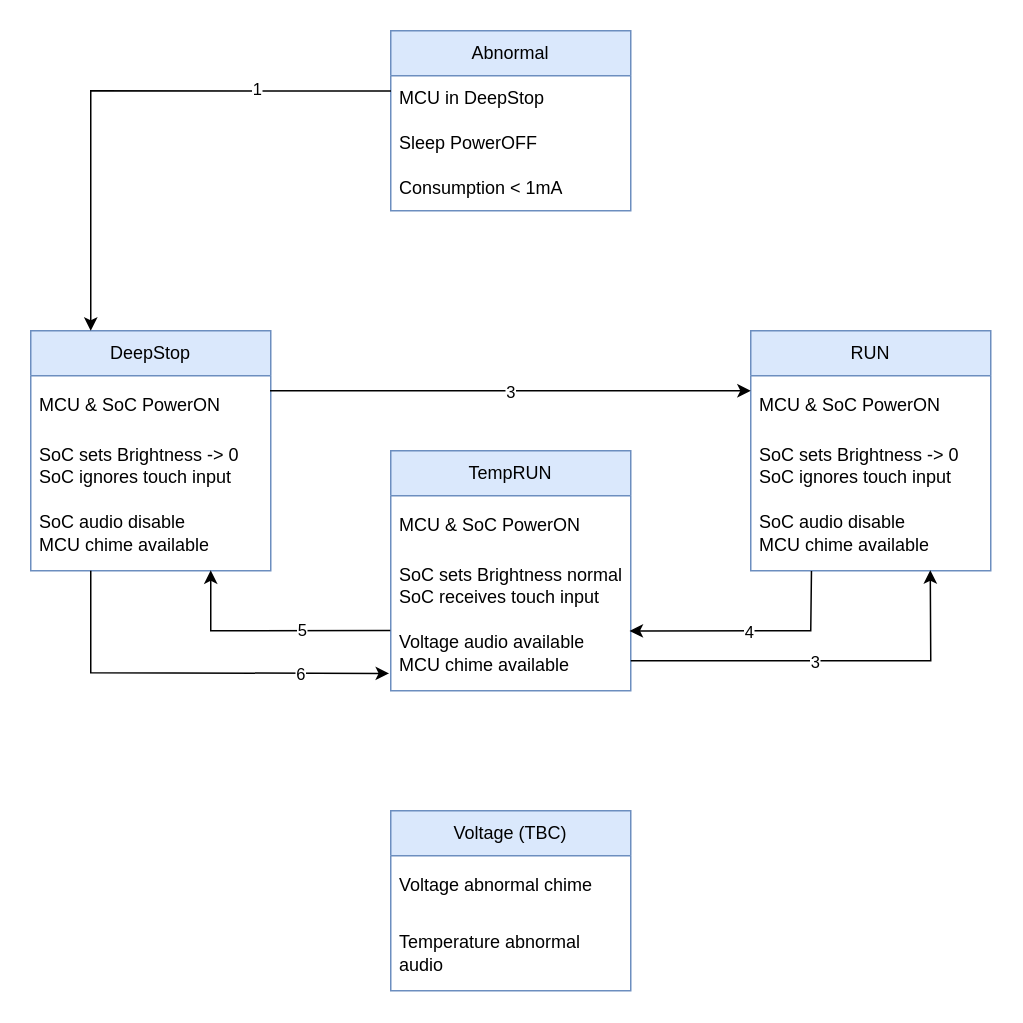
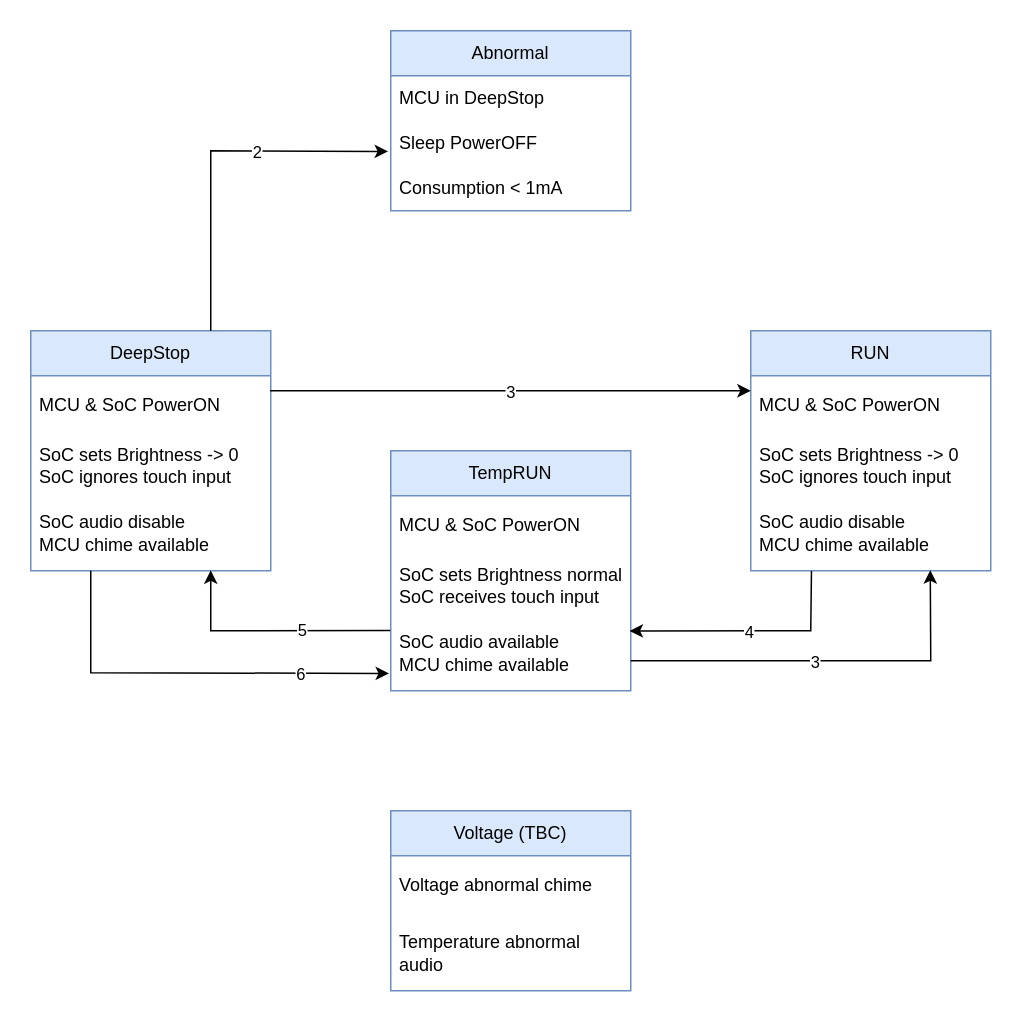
edge "MCU in DeepStop" -> "DeepStop": removed, label "1"
edge "DeepStop" -> "Sleep PowerOFF": added, label "2"
node "Voltage audio available MCU chime available": label "Voltage audio available MCU chime available" -> "SoC audio available MCU chime available"
